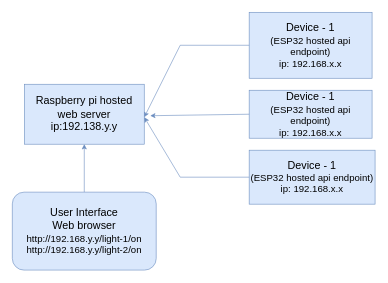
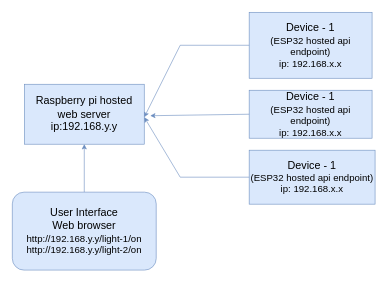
node "Raspberry pi hosted web server ip:192.138.y.y": label "Raspberry pi hosted web server ip:192.138.y.y" -> "Raspberry pi hosted web server ip:192.168.y.y"
